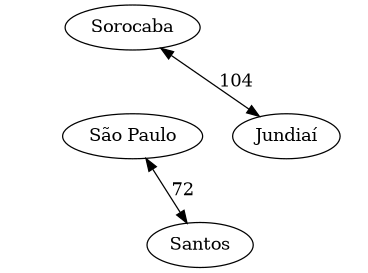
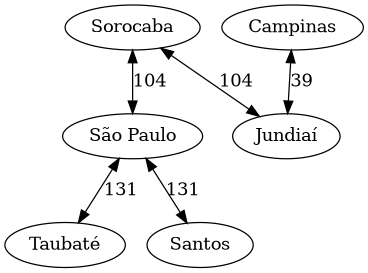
node "Campinas": added
edge "Sorocaba" -- "São Paulo": added, label "104"
edge "São Paulo" -- "Santos": label "72" -> "131"
node "Taubaté": added
